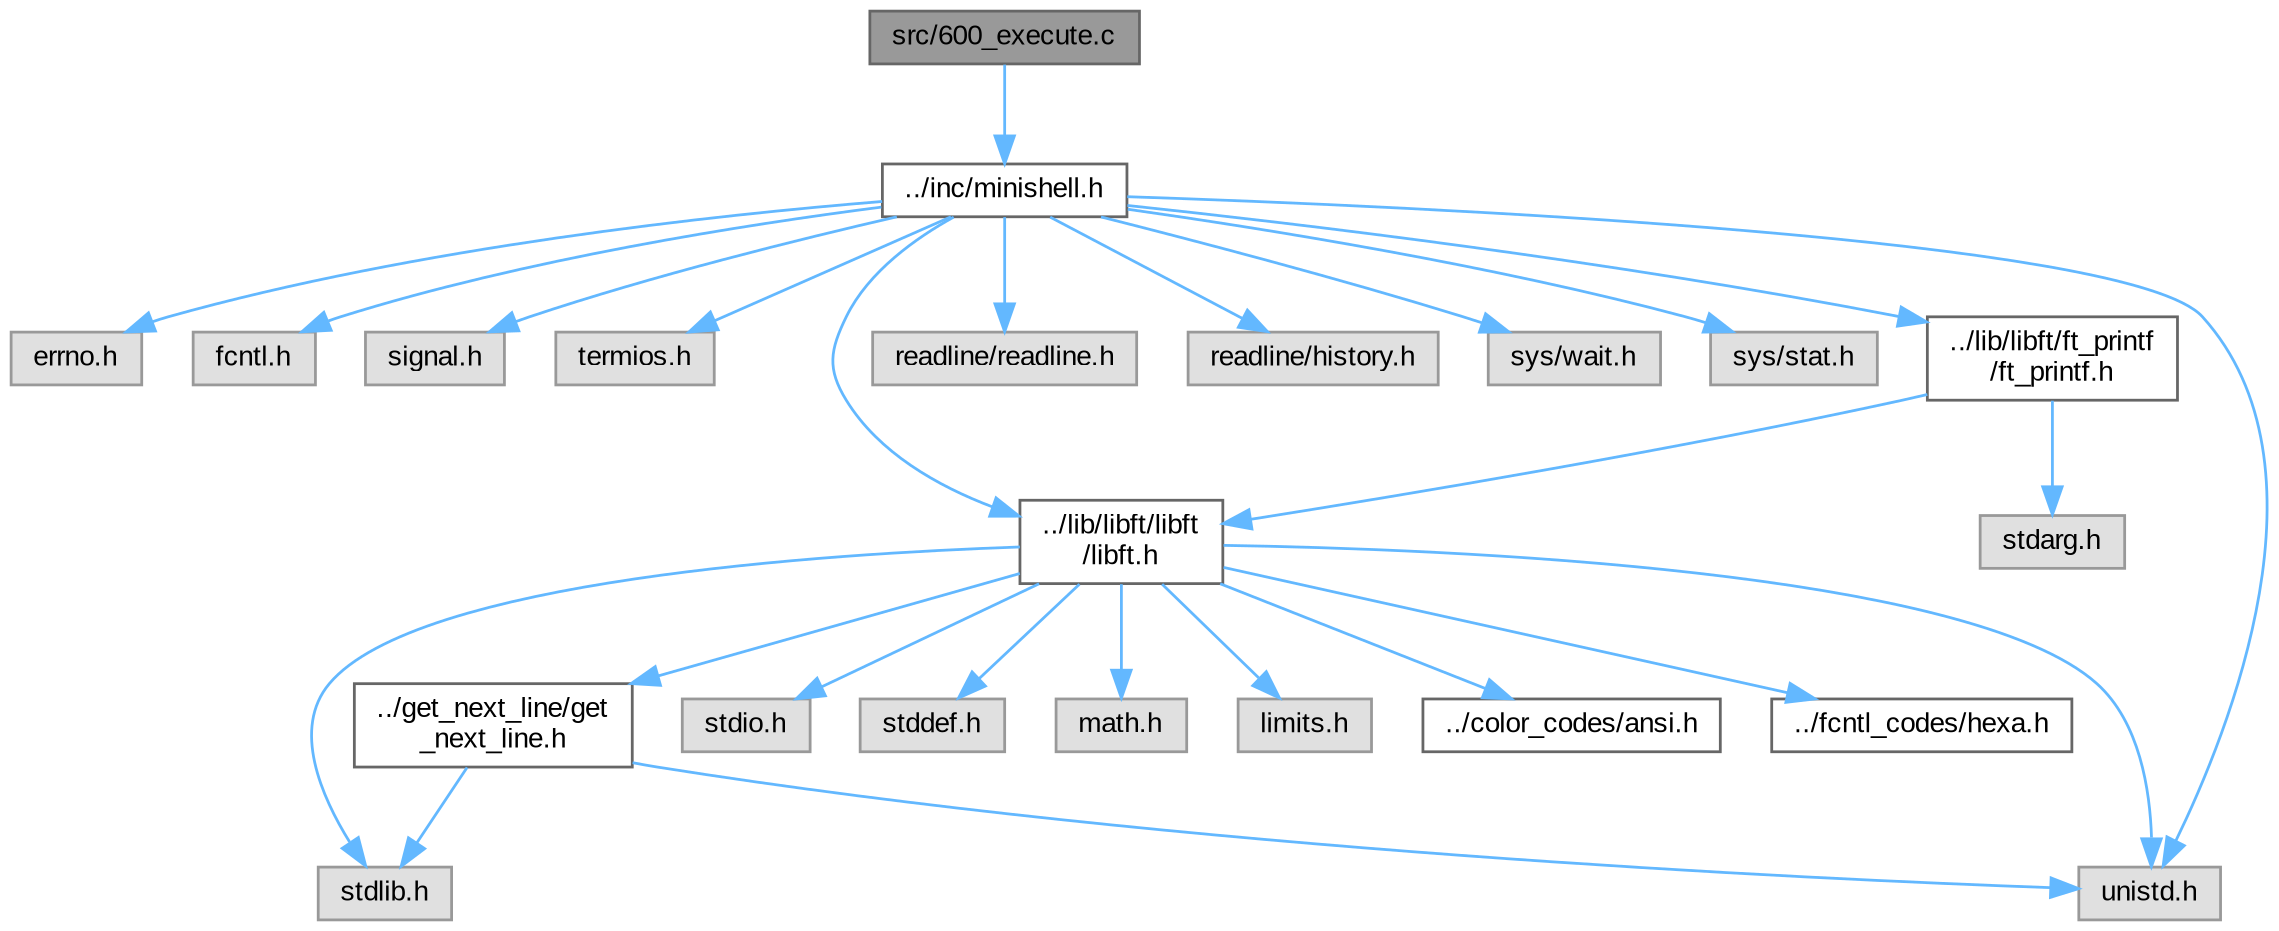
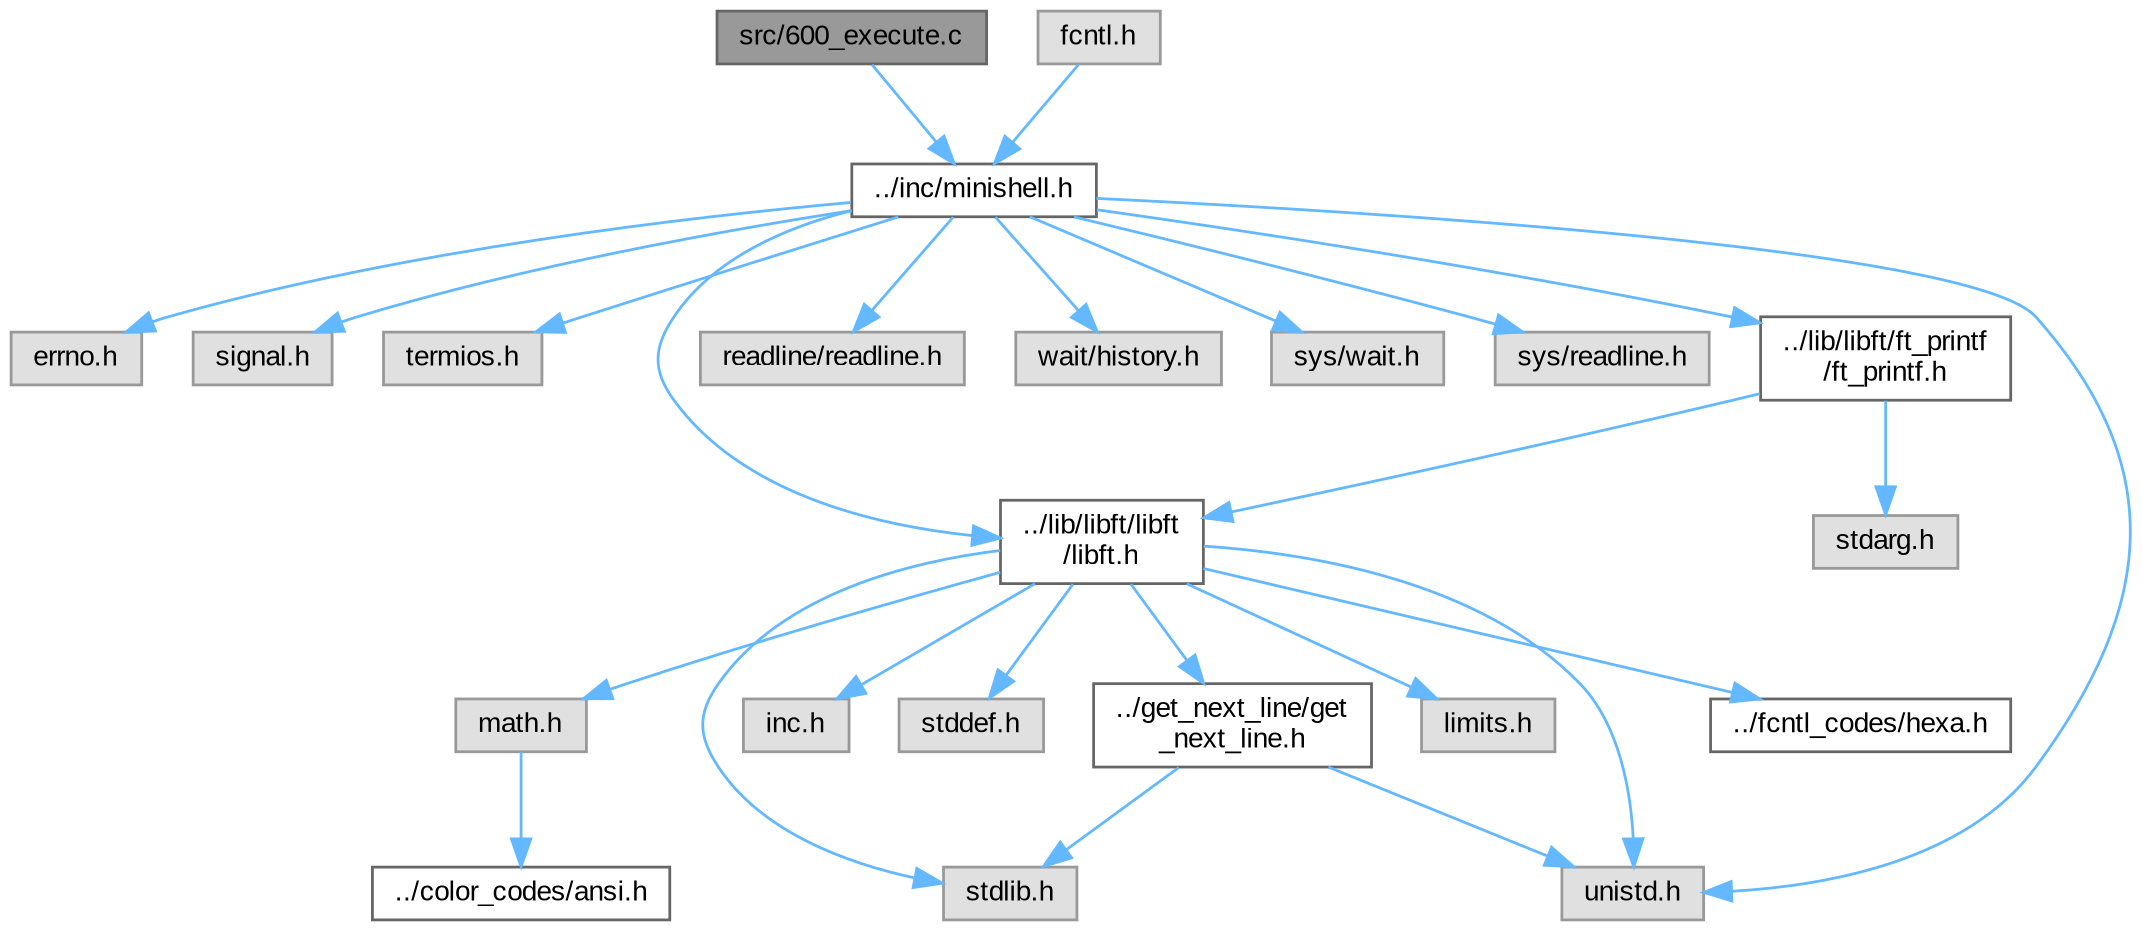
edge "../inc/minishell.h" -> "fcntl.h": reversed
node "readline/history.h": label "readline/history.h" -> "wait/history.h"
node "sys/stat.h": label "sys/stat.h" -> "sys/readline.h"
edge "../lib/libft/libft /libft.h" -> "../color_codes/ansi.h": now "math.h" -> "../color_codes/ansi.h"
node "stdio.h": label "stdio.h" -> "inc.h"
